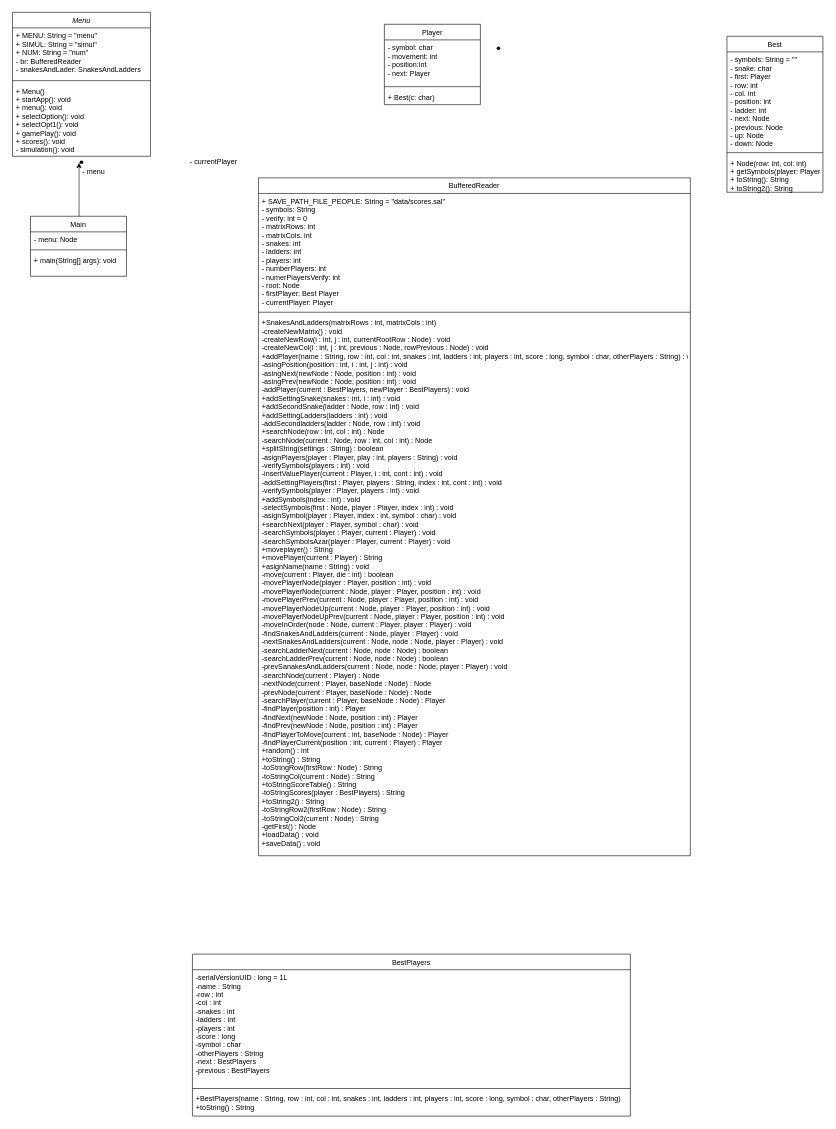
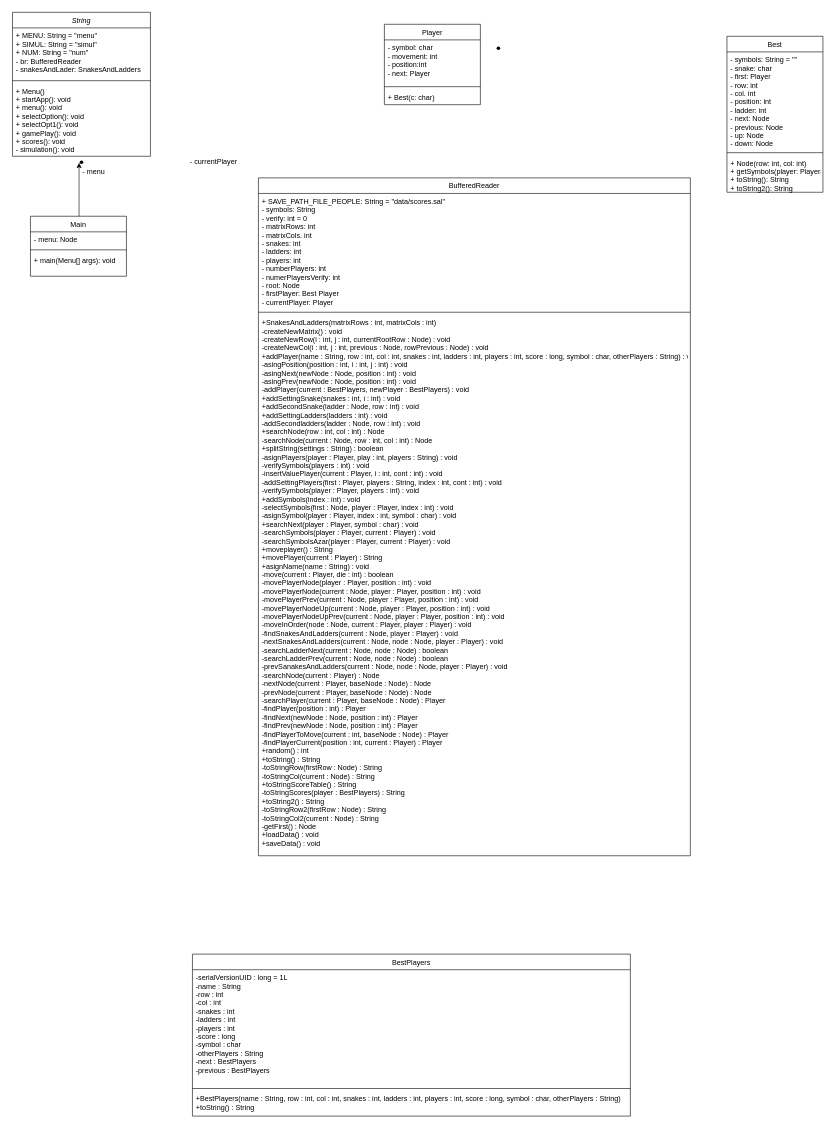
node "Menu": label "Menu" -> "String"
node "+ main(String[] args): void": label "+ main(String[] args): void" -> "+ main(Menu[] args): void"
